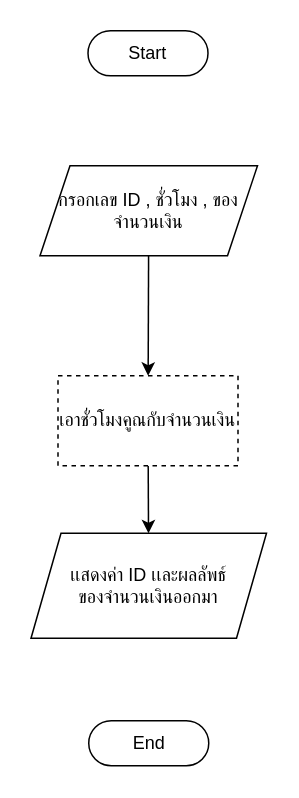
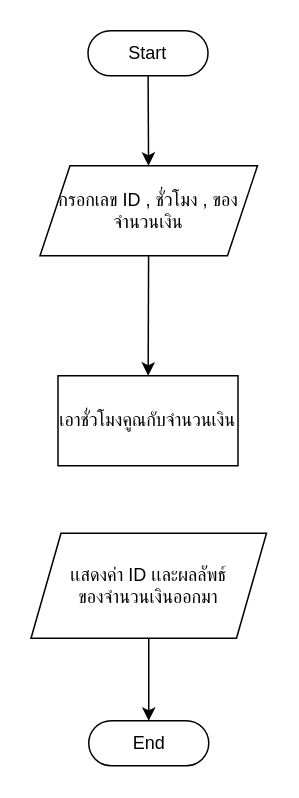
edge "Start" -> "กรอกเลข ID , ชั่วโมง , ของจำนวนเงิน": added
node "เอาชั่วโมงคูณกับจำนวนเงิน": style dashed -> solid
edge "เอาชั่วโมงคูณกับจำนวนเงิน" -> "เเสดงค่า ID เเละผลลัพธ์ ของจำนวนเงินออกมา": removed
edge "เเสดงค่า ID เเละผลลัพธ์ ของจำนวนเงินออกมา" -> "End": added
